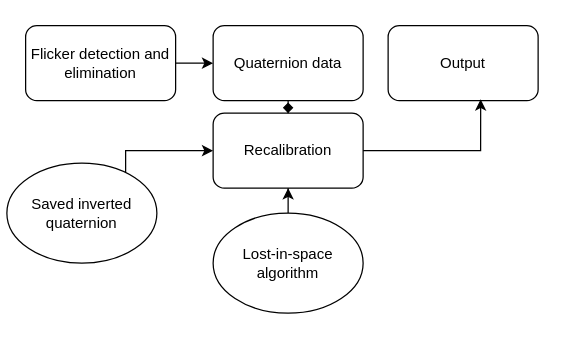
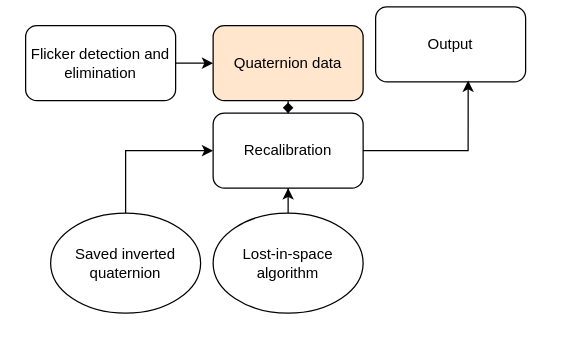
node "Quaternion data": fillcolor #ffffff -> #ffe6cc
node "Output": moved (463, 63) -> (451, 44)
node "Saved inverted quaternion": moved (82, 213) -> (126, 263)
